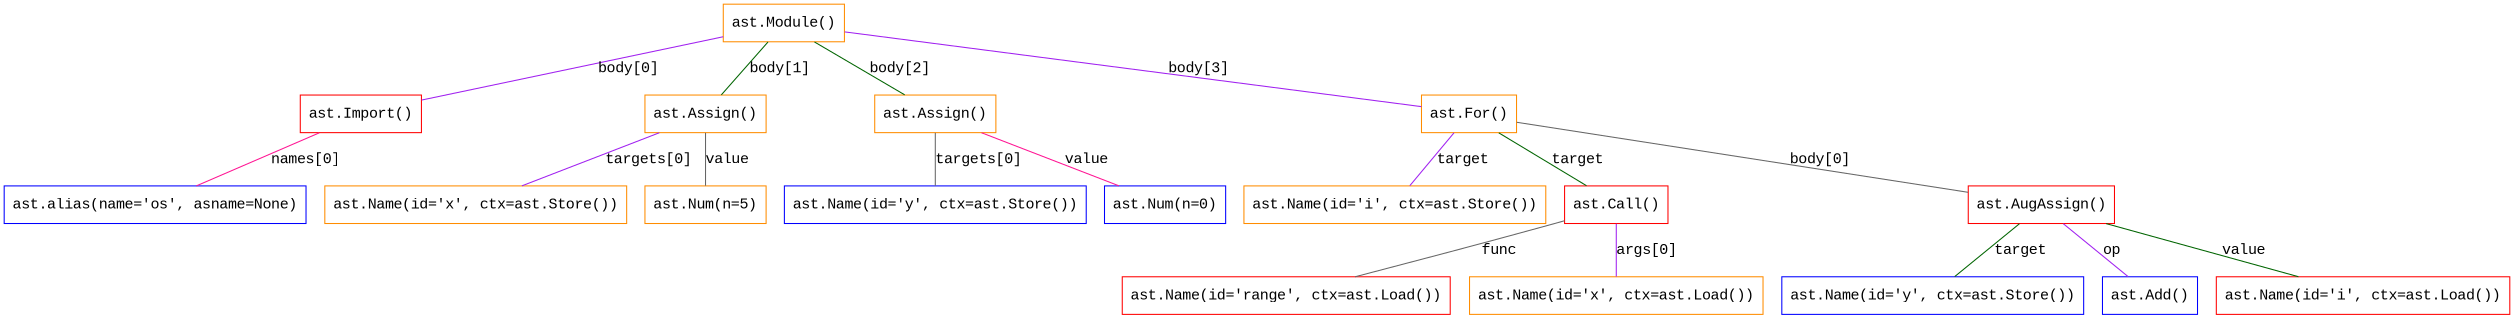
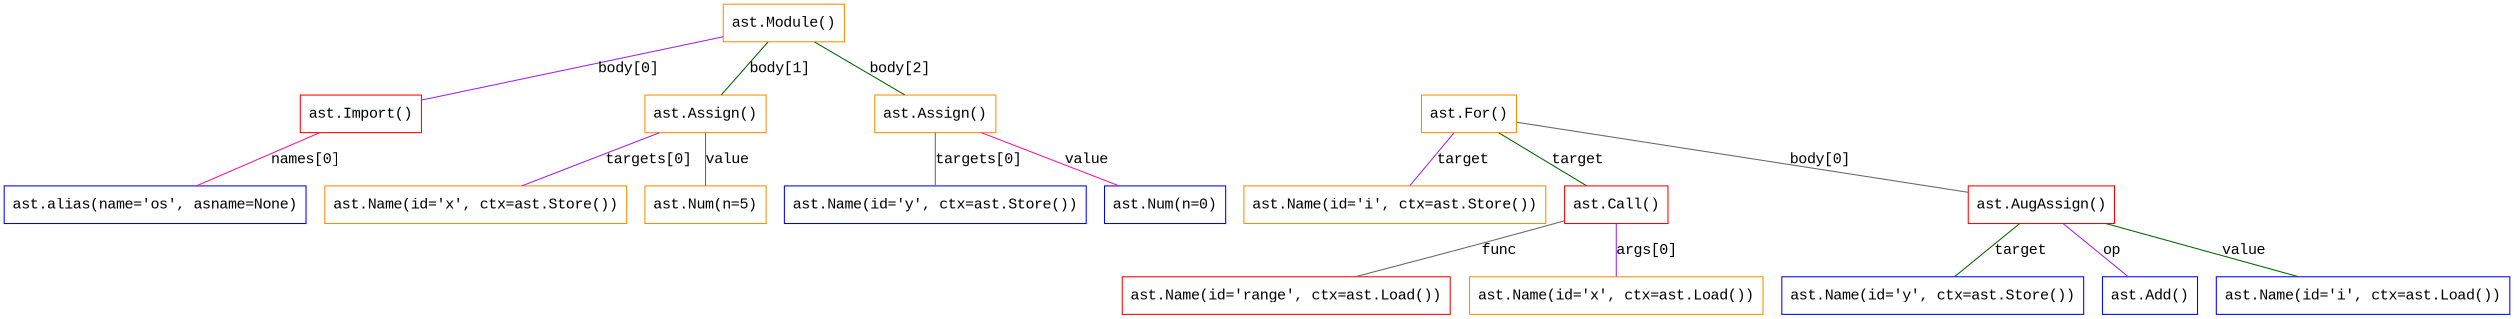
edge "ast.Module()" -- "ast.For()": removed, label "body[3]"
node "ast.Name(id='i', ctx=ast.Load())": color red -> blue
